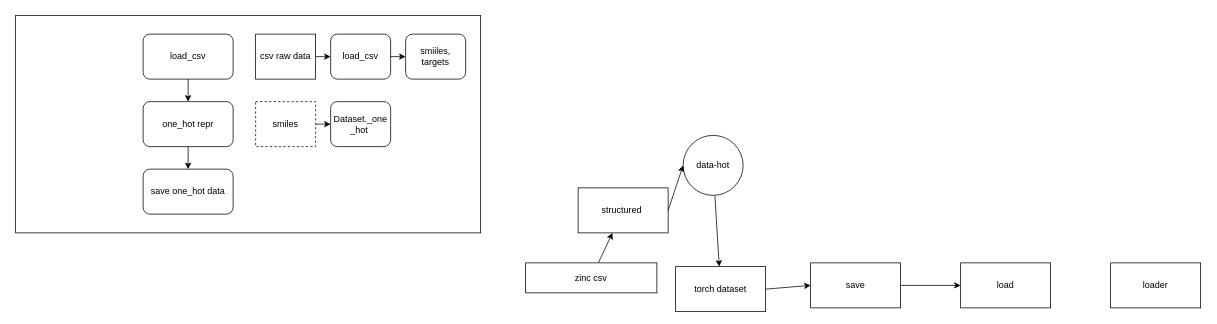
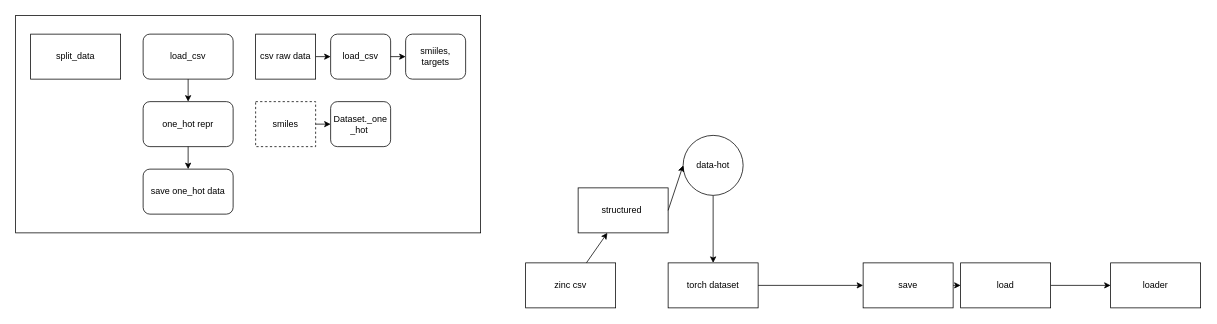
node "split_data": added
node "zinc csv": size 131x30 -> 90x45
node "save": moved (855, 285) -> (908, 285)
edge "load" -> "loader": added
node "torch dataset": moved (720, 289) -> (713, 285)
